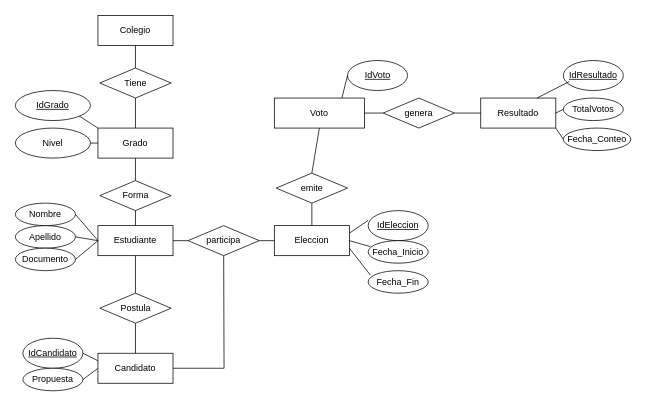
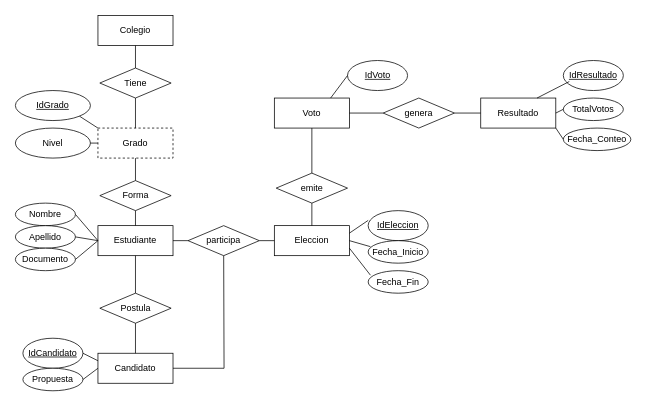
node "Voto": size 90x30 -> 75x30
node "Grado": style solid -> dashed
